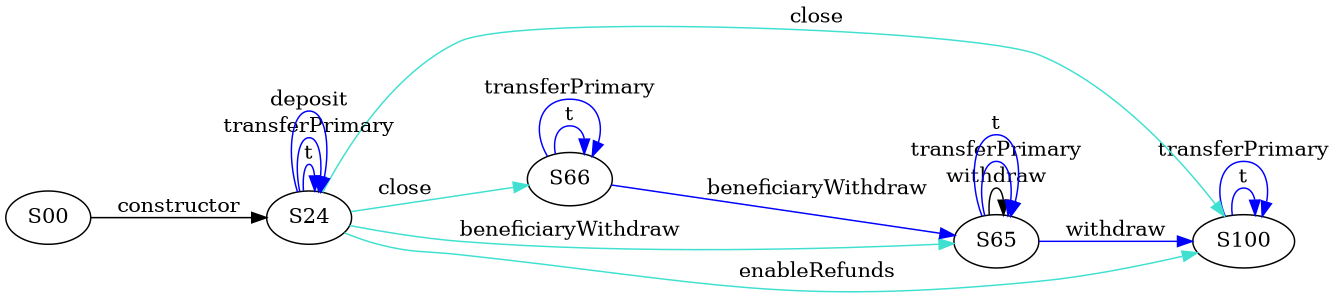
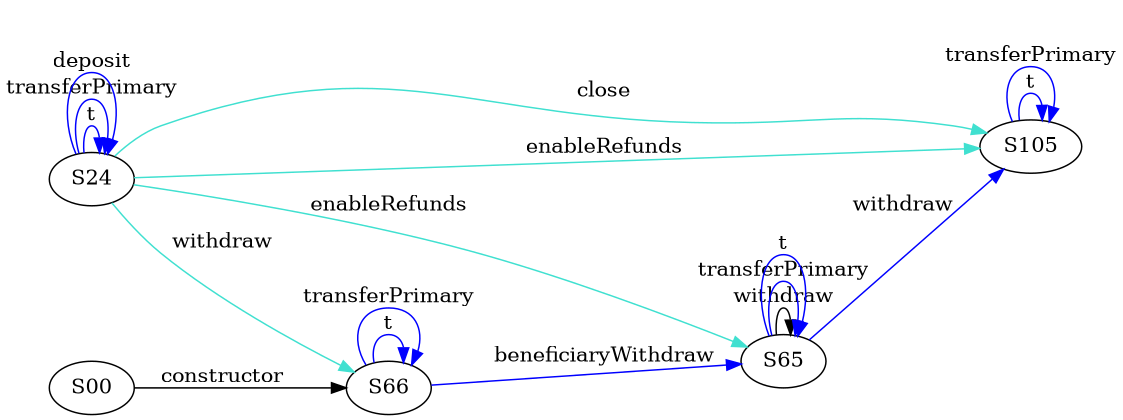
edge "S24" -> "S66": label "close" -> "withdraw"
edge "S00" -> "S24": now "S00" -> "S66"
edge "S24" -> "S65": label "beneficiaryWithdraw" -> "enableRefunds"
node "S100": label "S100" -> "S105"
